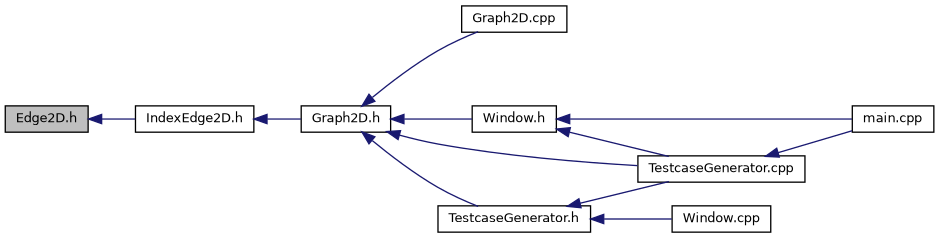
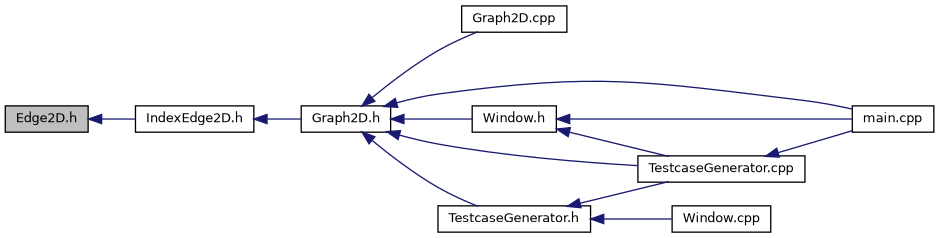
edge "main.cpp" -> "Graph2D.h": added
